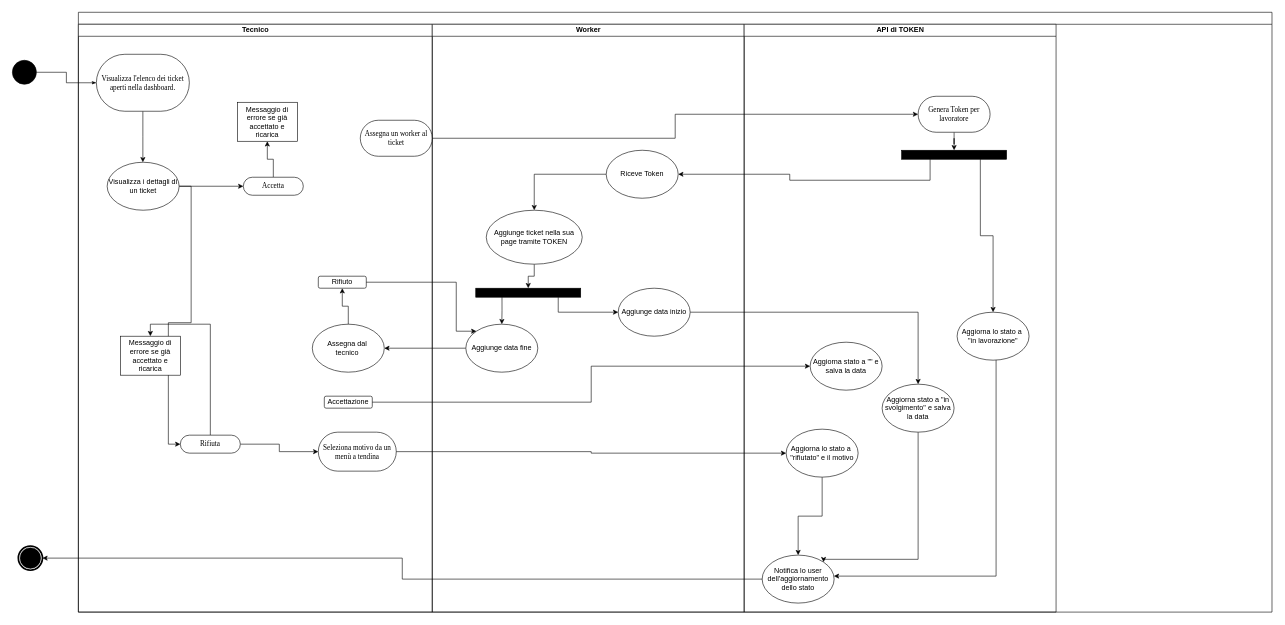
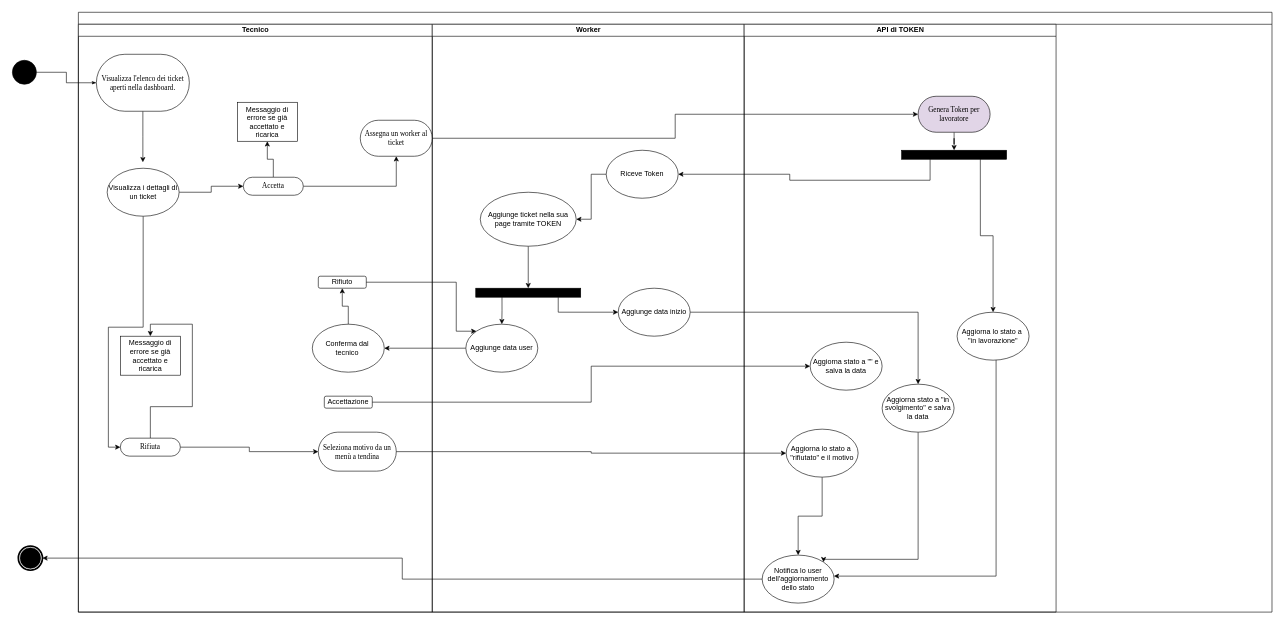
node "Genera Token per lavoratore": fillcolor #ffffff -> #e1d5e7
edge "Accetta" -> "Assegna un worker al ticket": added
node "Visualizza i dettagli di un ticket": moved (143, 186) -> (143, 192)
node "Aggiunge ticket nella sua page tramite TOKEN": moved (534, 237) -> (528, 219)
node "Assegna dal tecnico": label "Assegna dal tecnico" -> "Conferma dal tecnico"
node "Aggiunge data fine": label "Aggiunge data fine" -> "Aggiunge data user"
node "Rifiuta": moved (210, 444) -> (150, 447)
